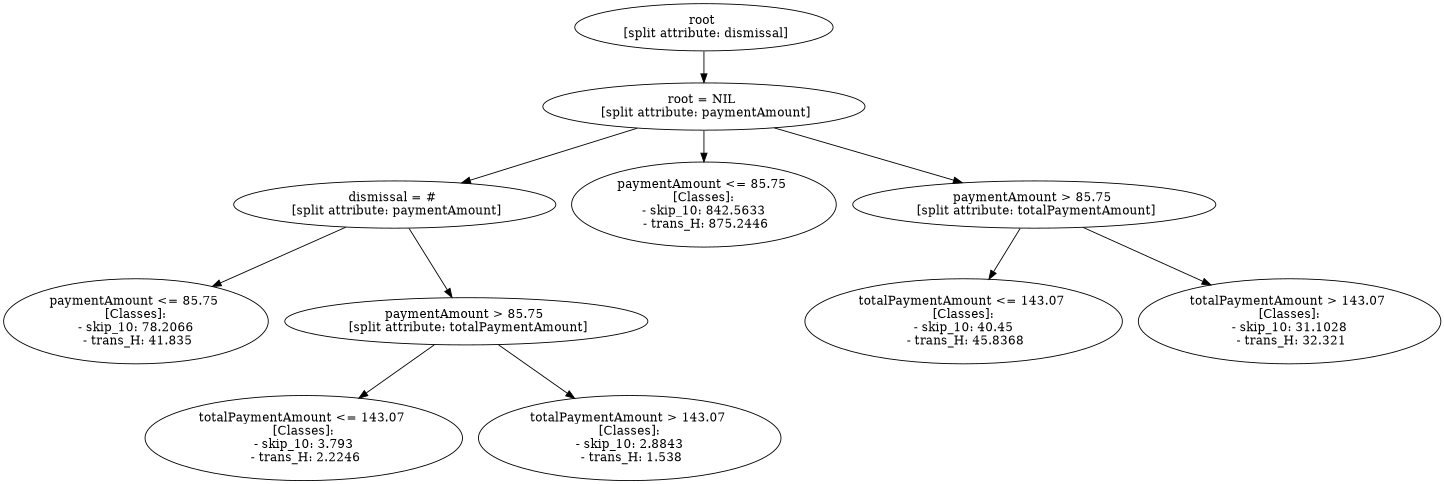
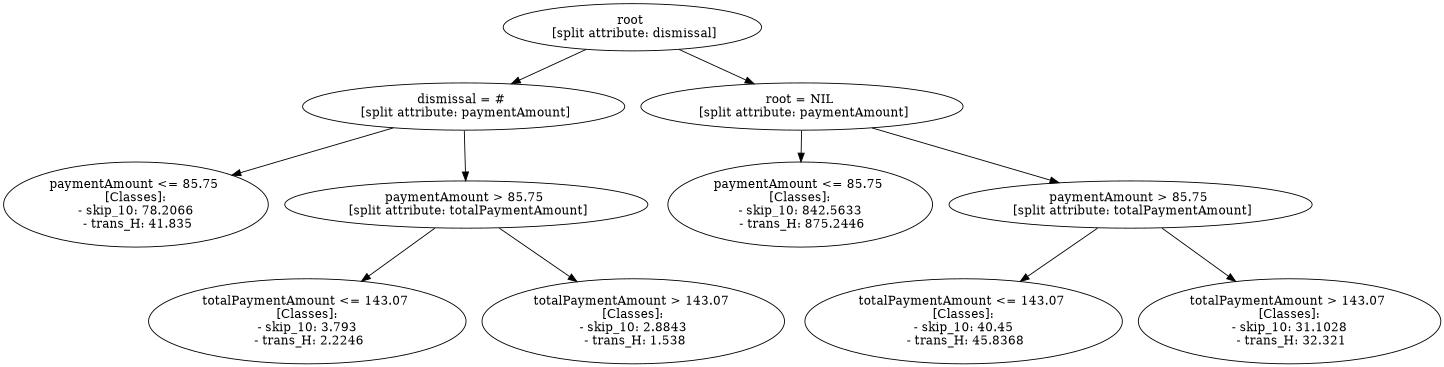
edge "root = NIL [split attribute: paymentAmount]" -> "dismissal = # [split attribute: paymentAmount]": now "root [split attribute: dismissal]" -> "dismissal = # [split attribute: paymentAmount]"
